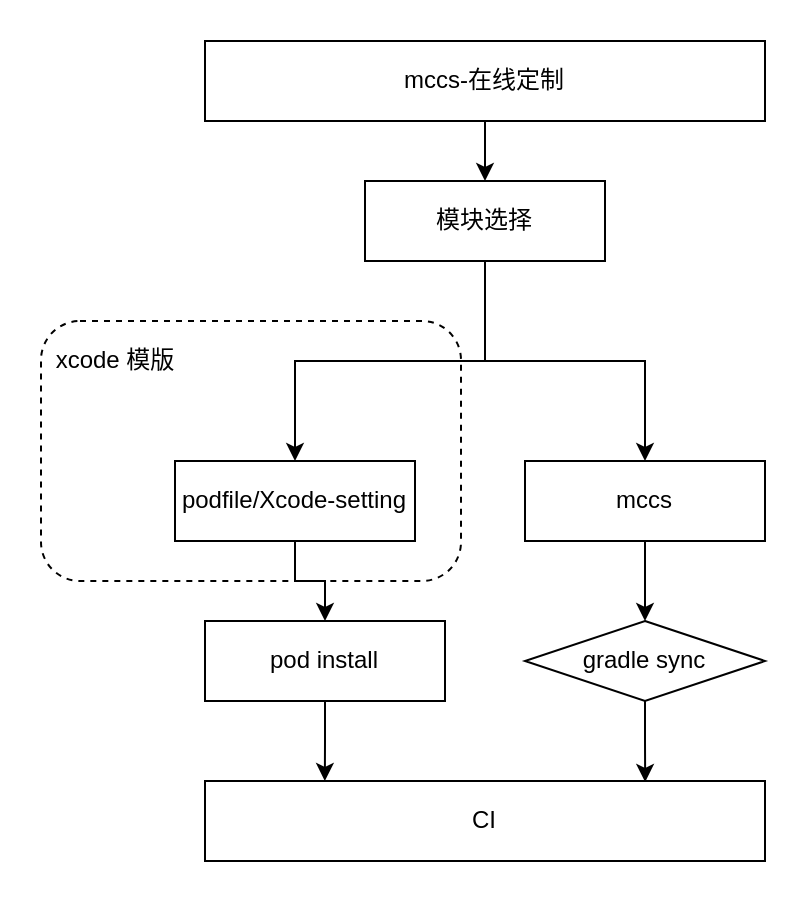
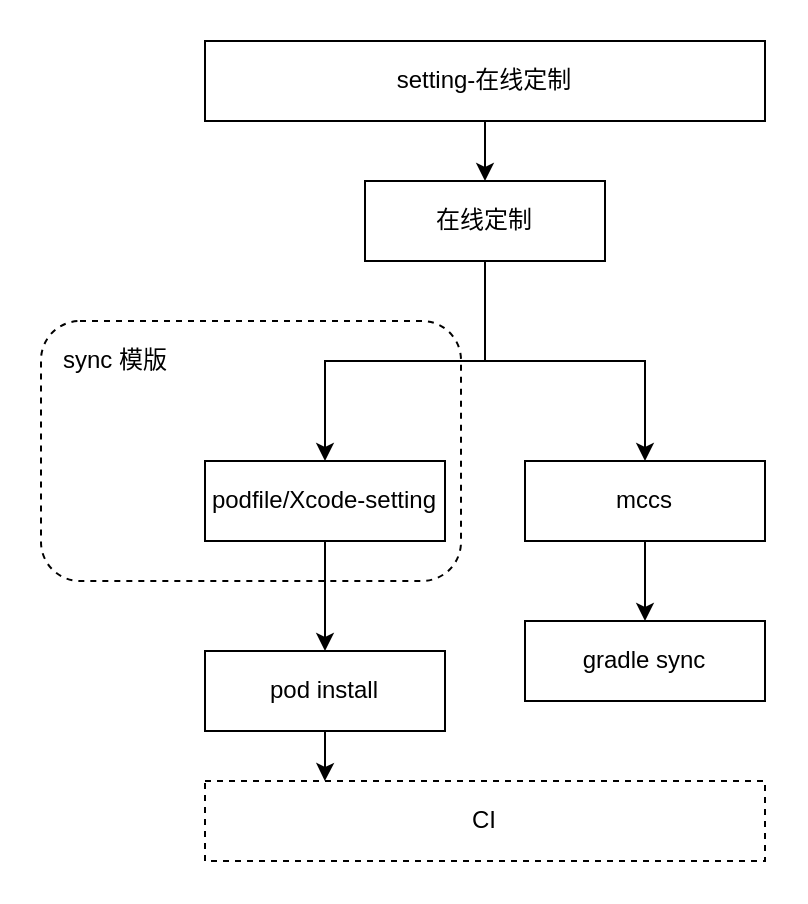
node "mccs-在线定制": label "mccs-在线定制" -> "setting-在线定制"
node "模块选择": label "模块选择" -> "在线定制"
node "xcode 模版": label "xcode 模版" -> "sync 模版"
node "podfile/Xcode-setting": moved (295, 501) -> (325, 501)
node "pod install": moved (325, 661) -> (325, 691)
node "gradle sync": shape diamond -> rectangle
edge "gradle sync" -> "CI": removed
node "CI": style solid -> dashed
